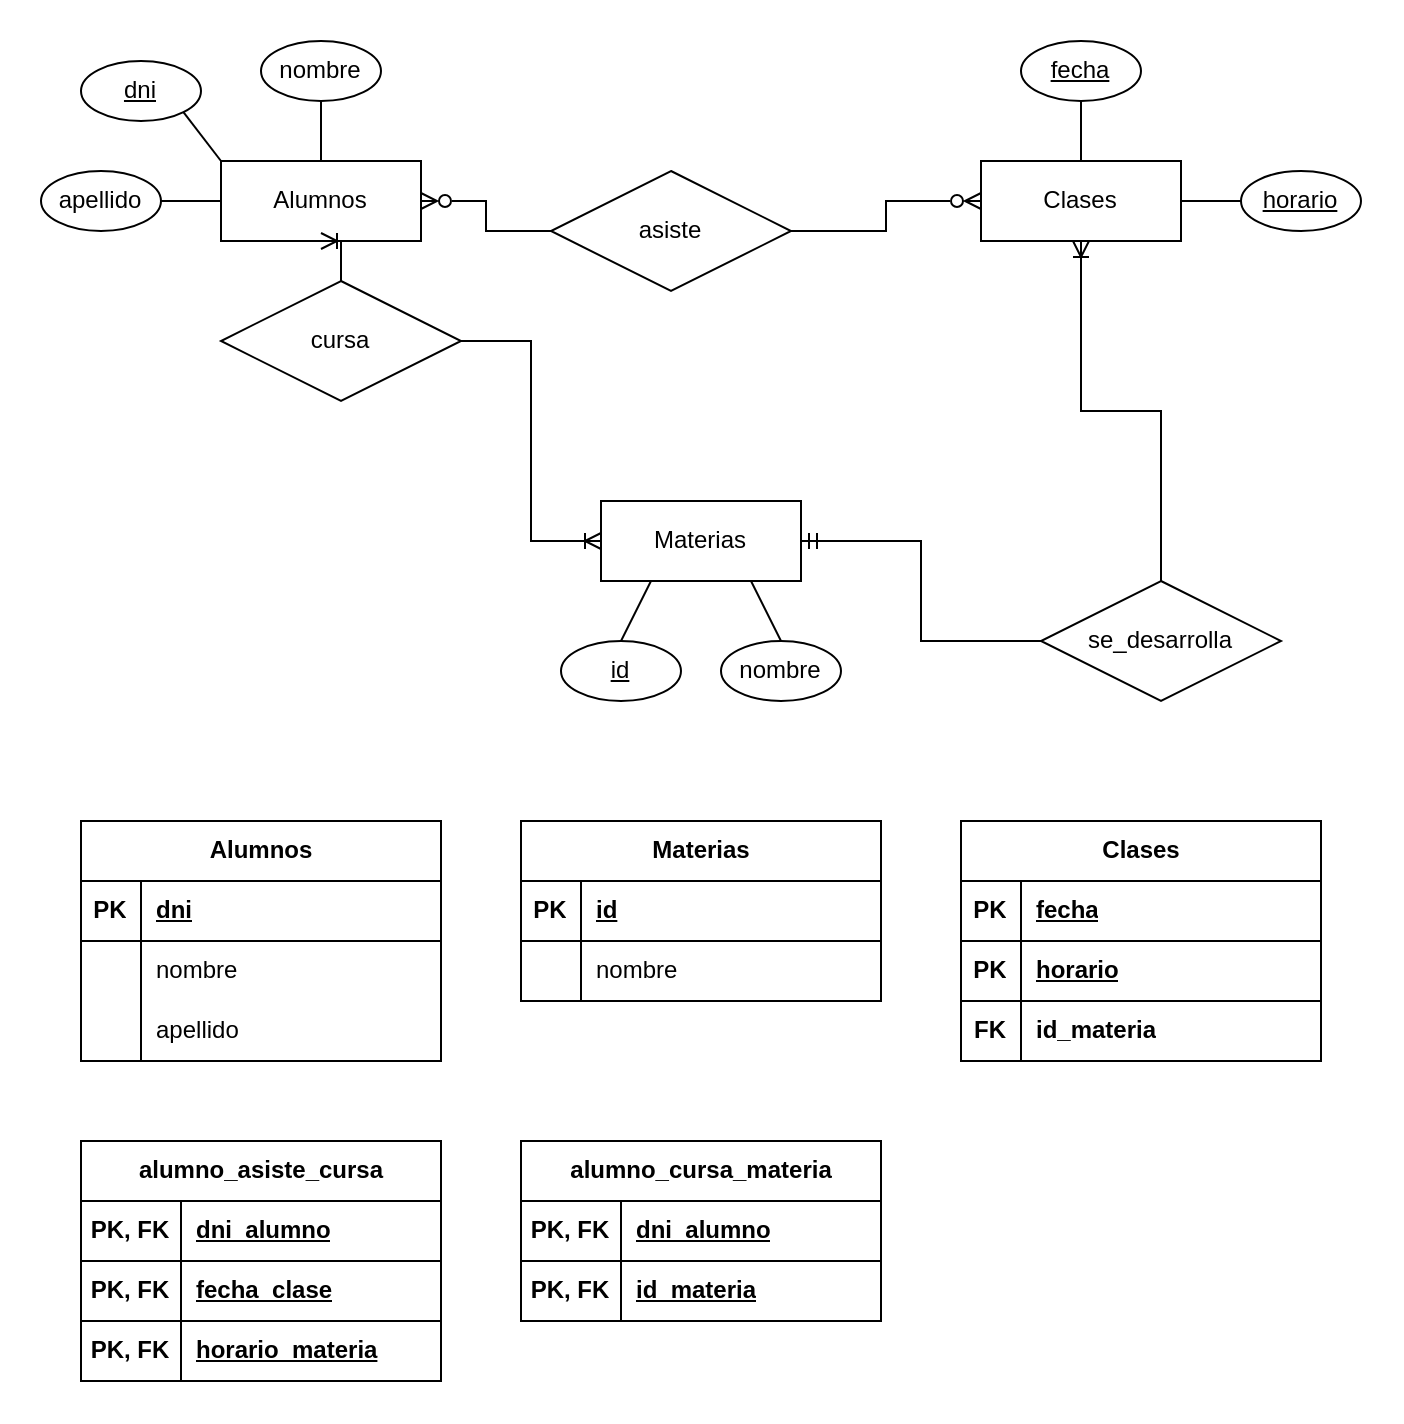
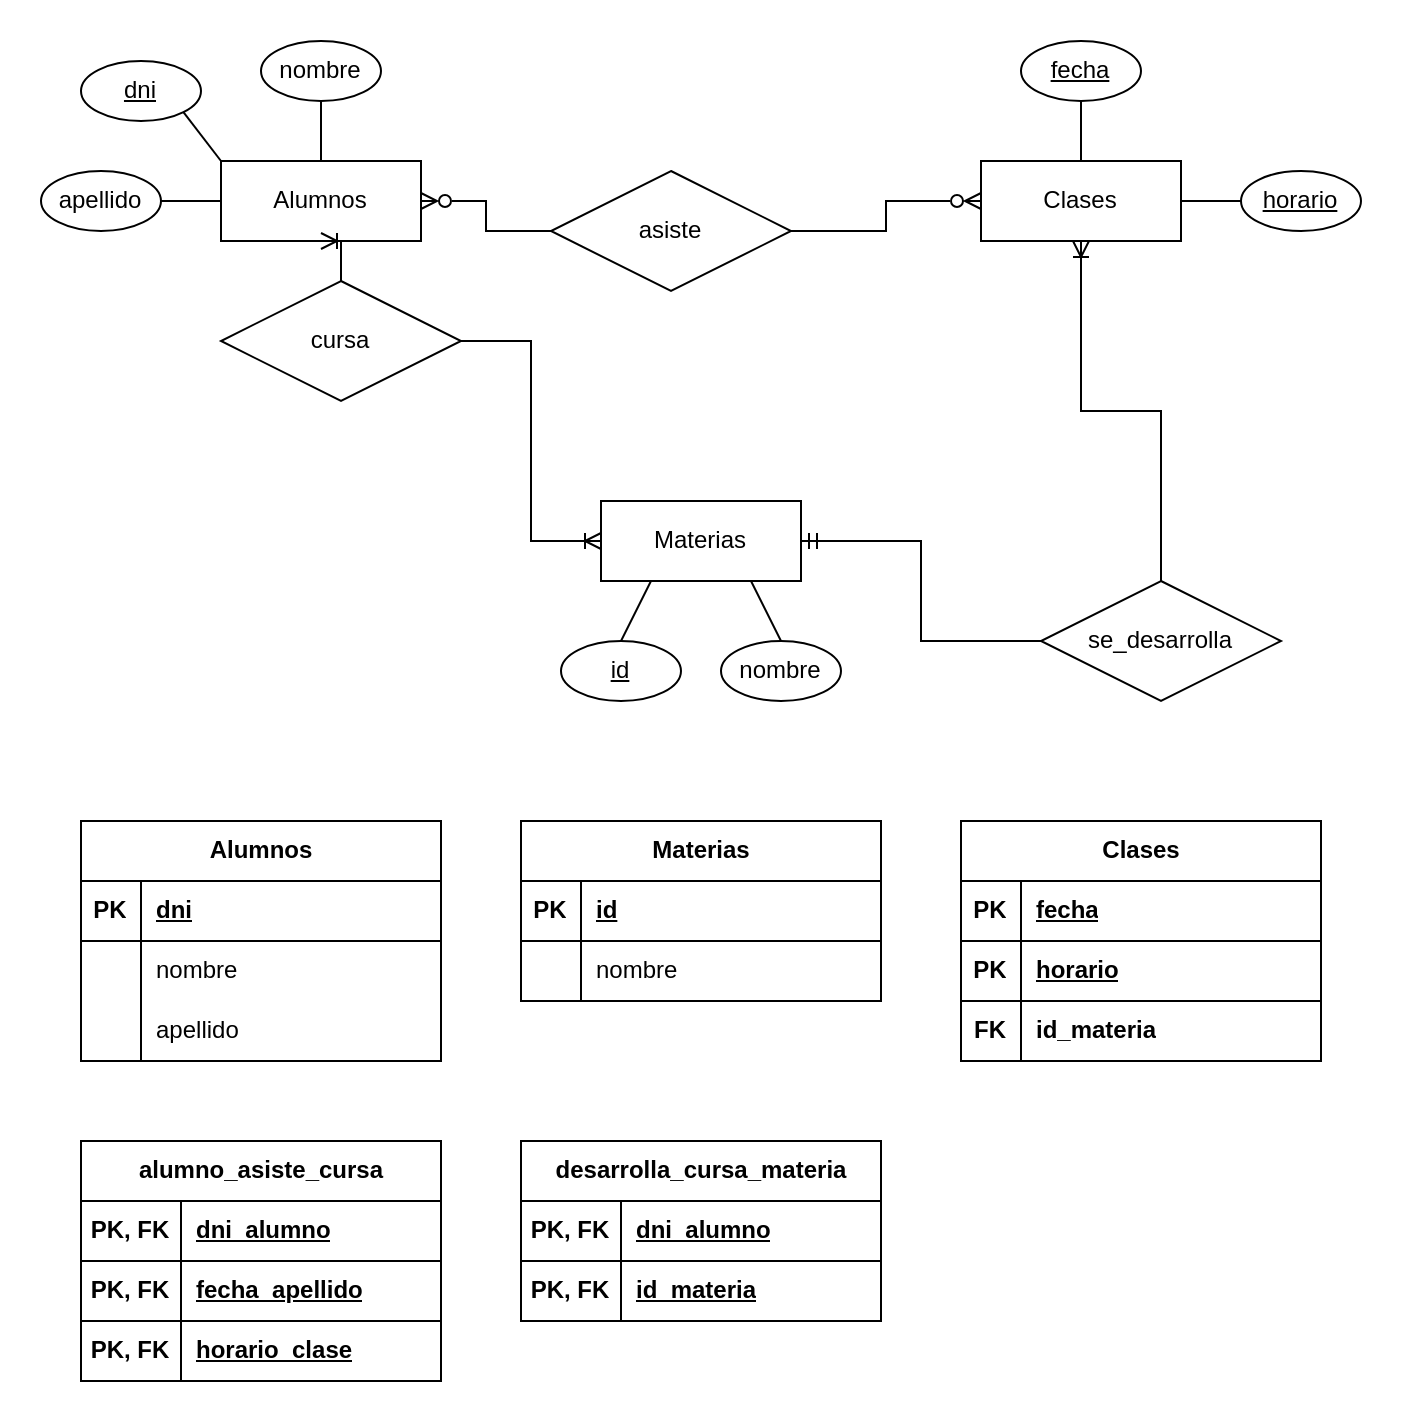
node "alumno_cursa_materia": label "alumno_cursa_materia" -> "desarrolla_cursa_materia"
node "fecha_clase": label "fecha_clase" -> "fecha_apellido"
node "horario_materia": label "horario_materia" -> "horario_clase"
